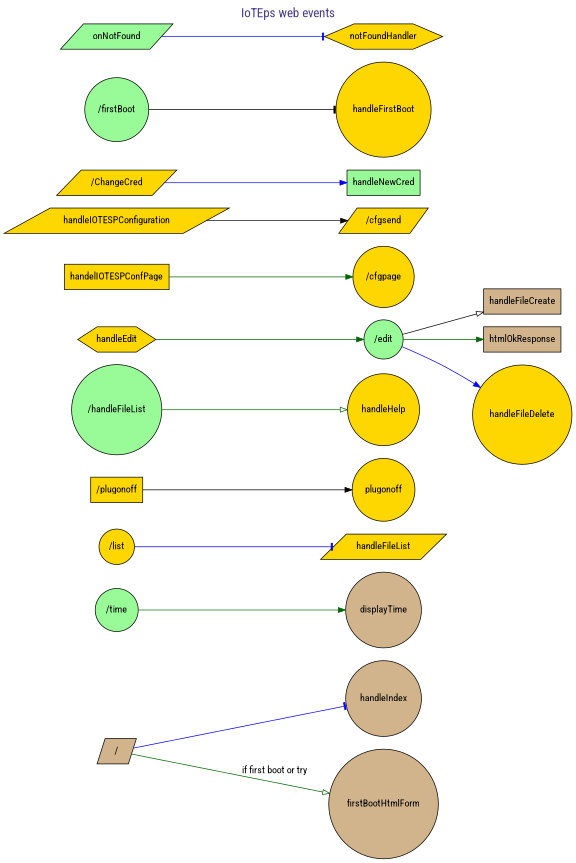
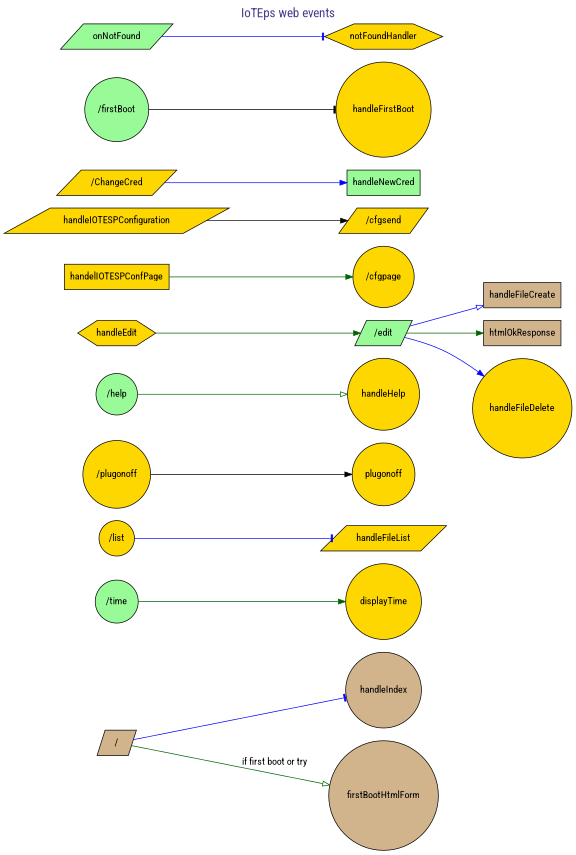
edge "/edit" -> "handleFileCreate": color black -> blue
node "/edit": shape circle -> parallelogram
node "/handleFileList": label "/handleFileList" -> "/help"
node "/plugonoff": shape box -> circle
node "displayTime": fillcolor tan -> gold
